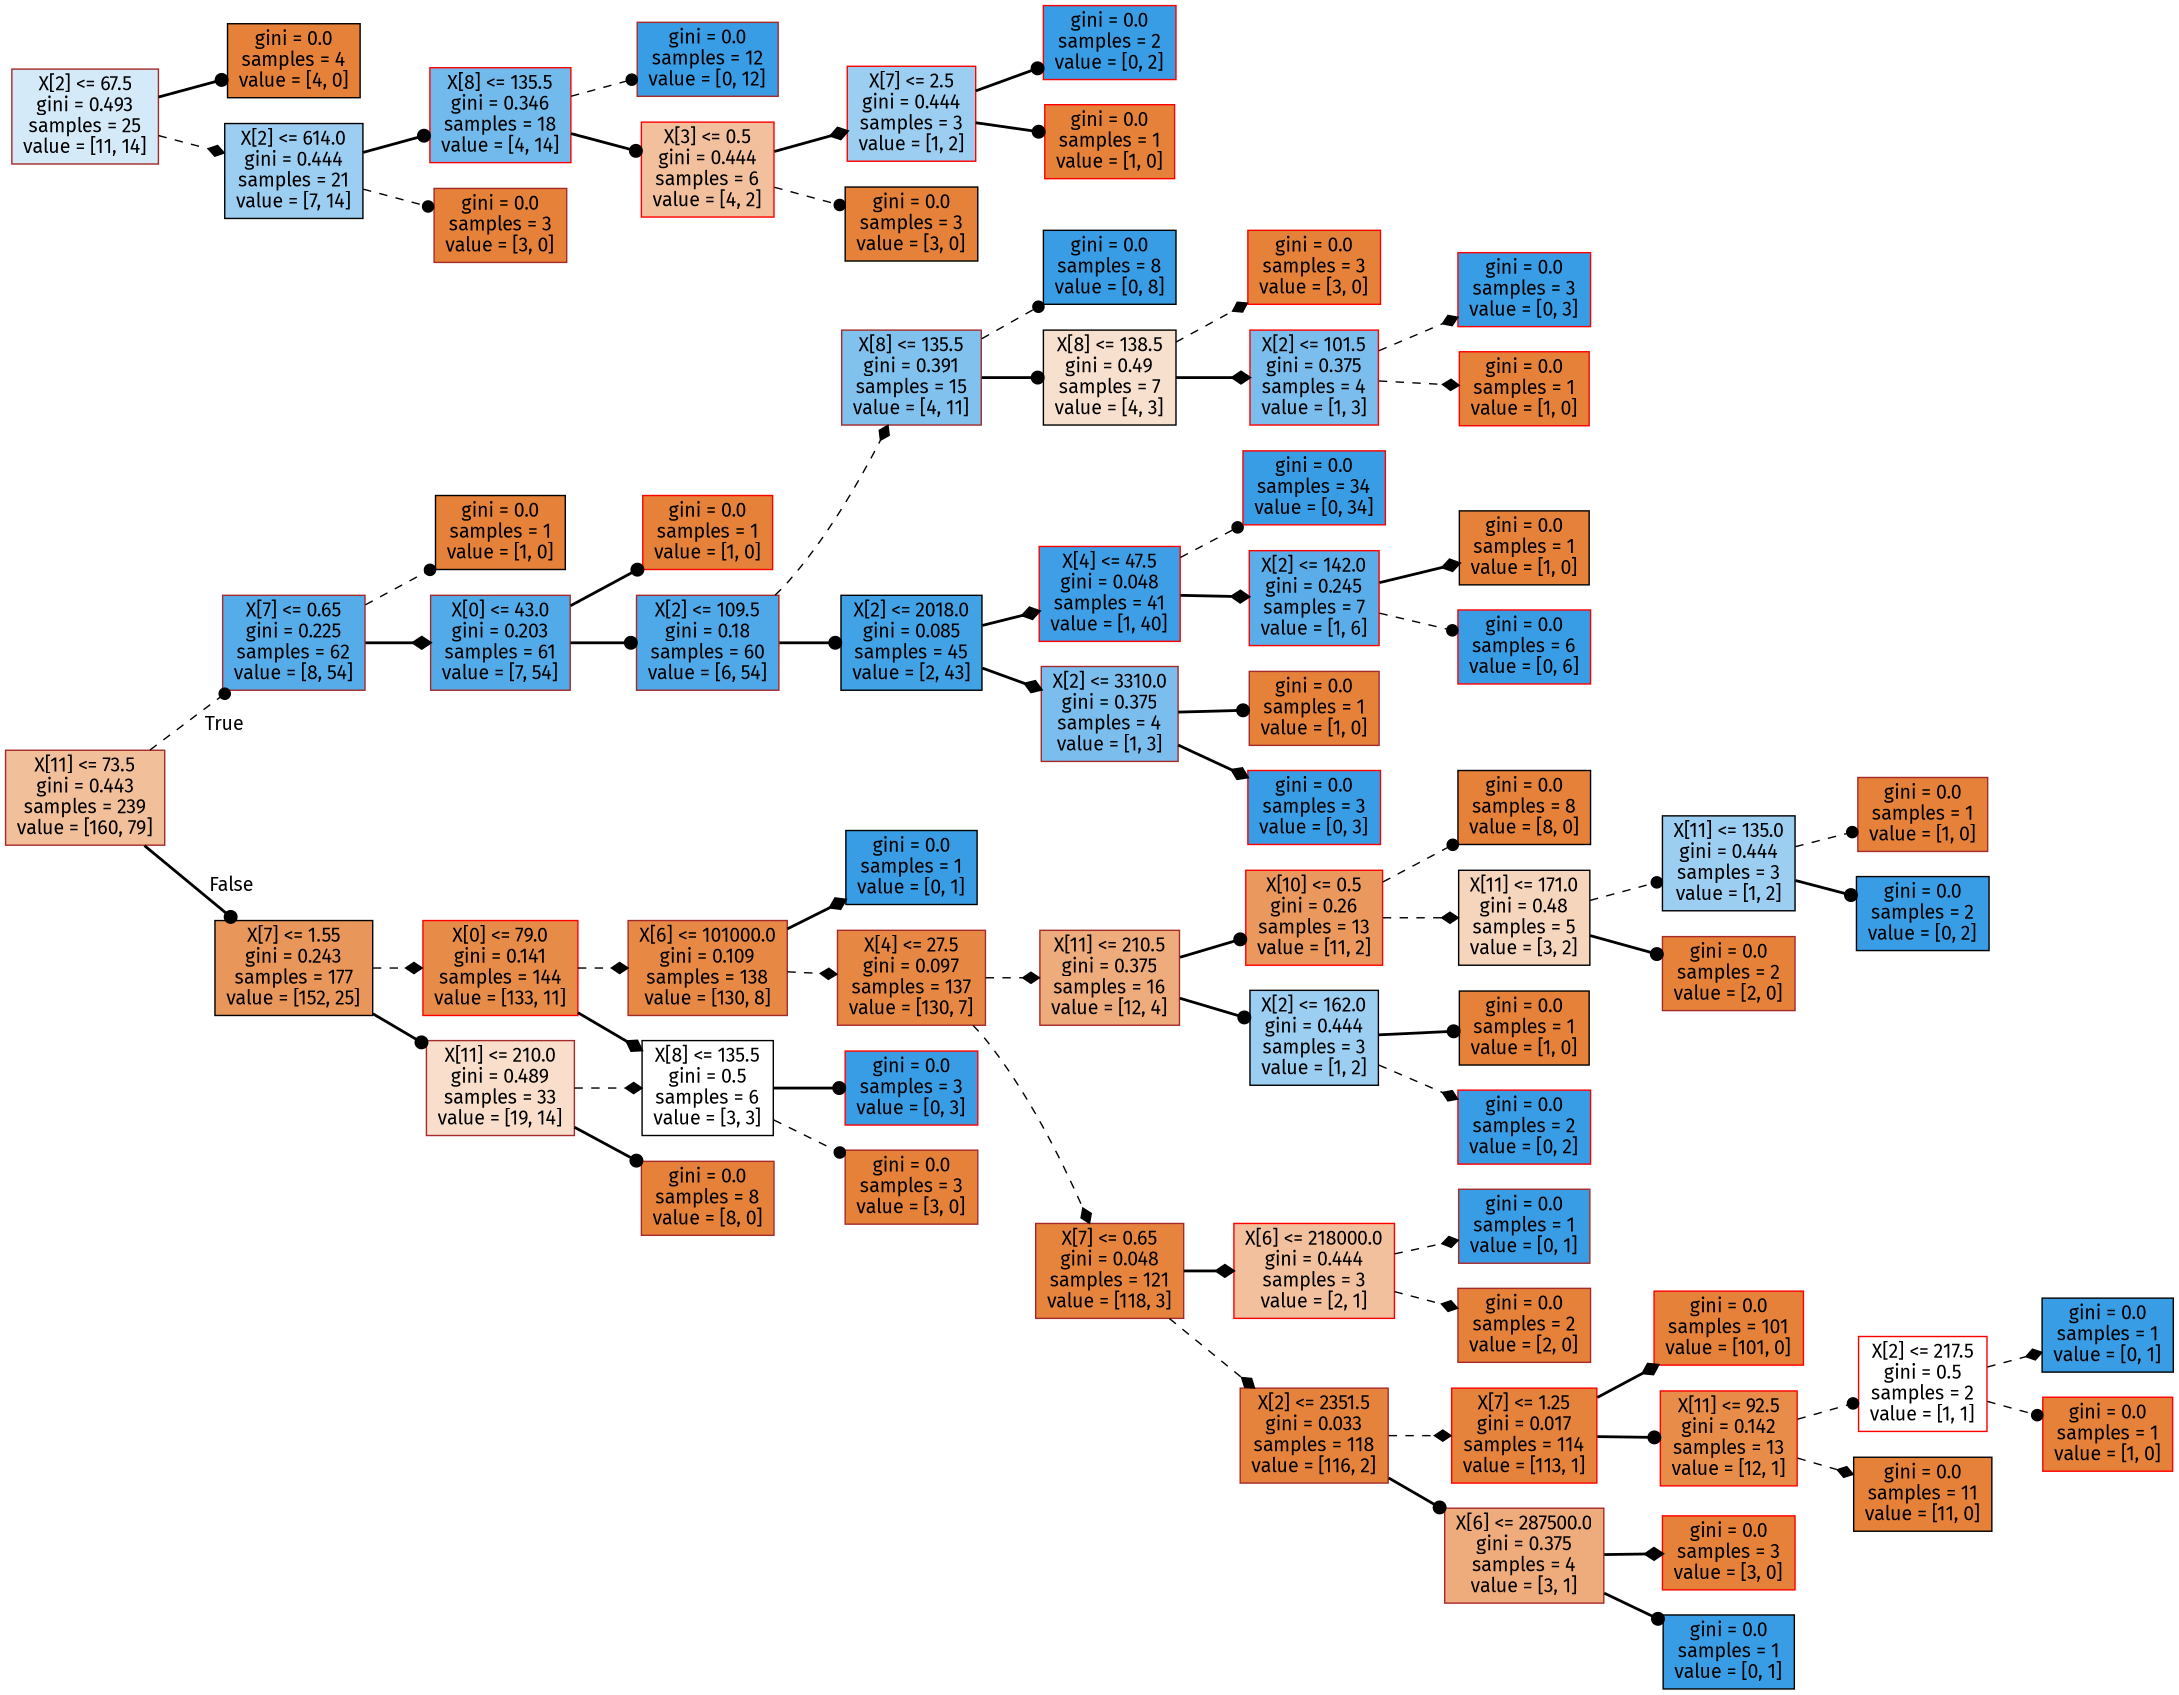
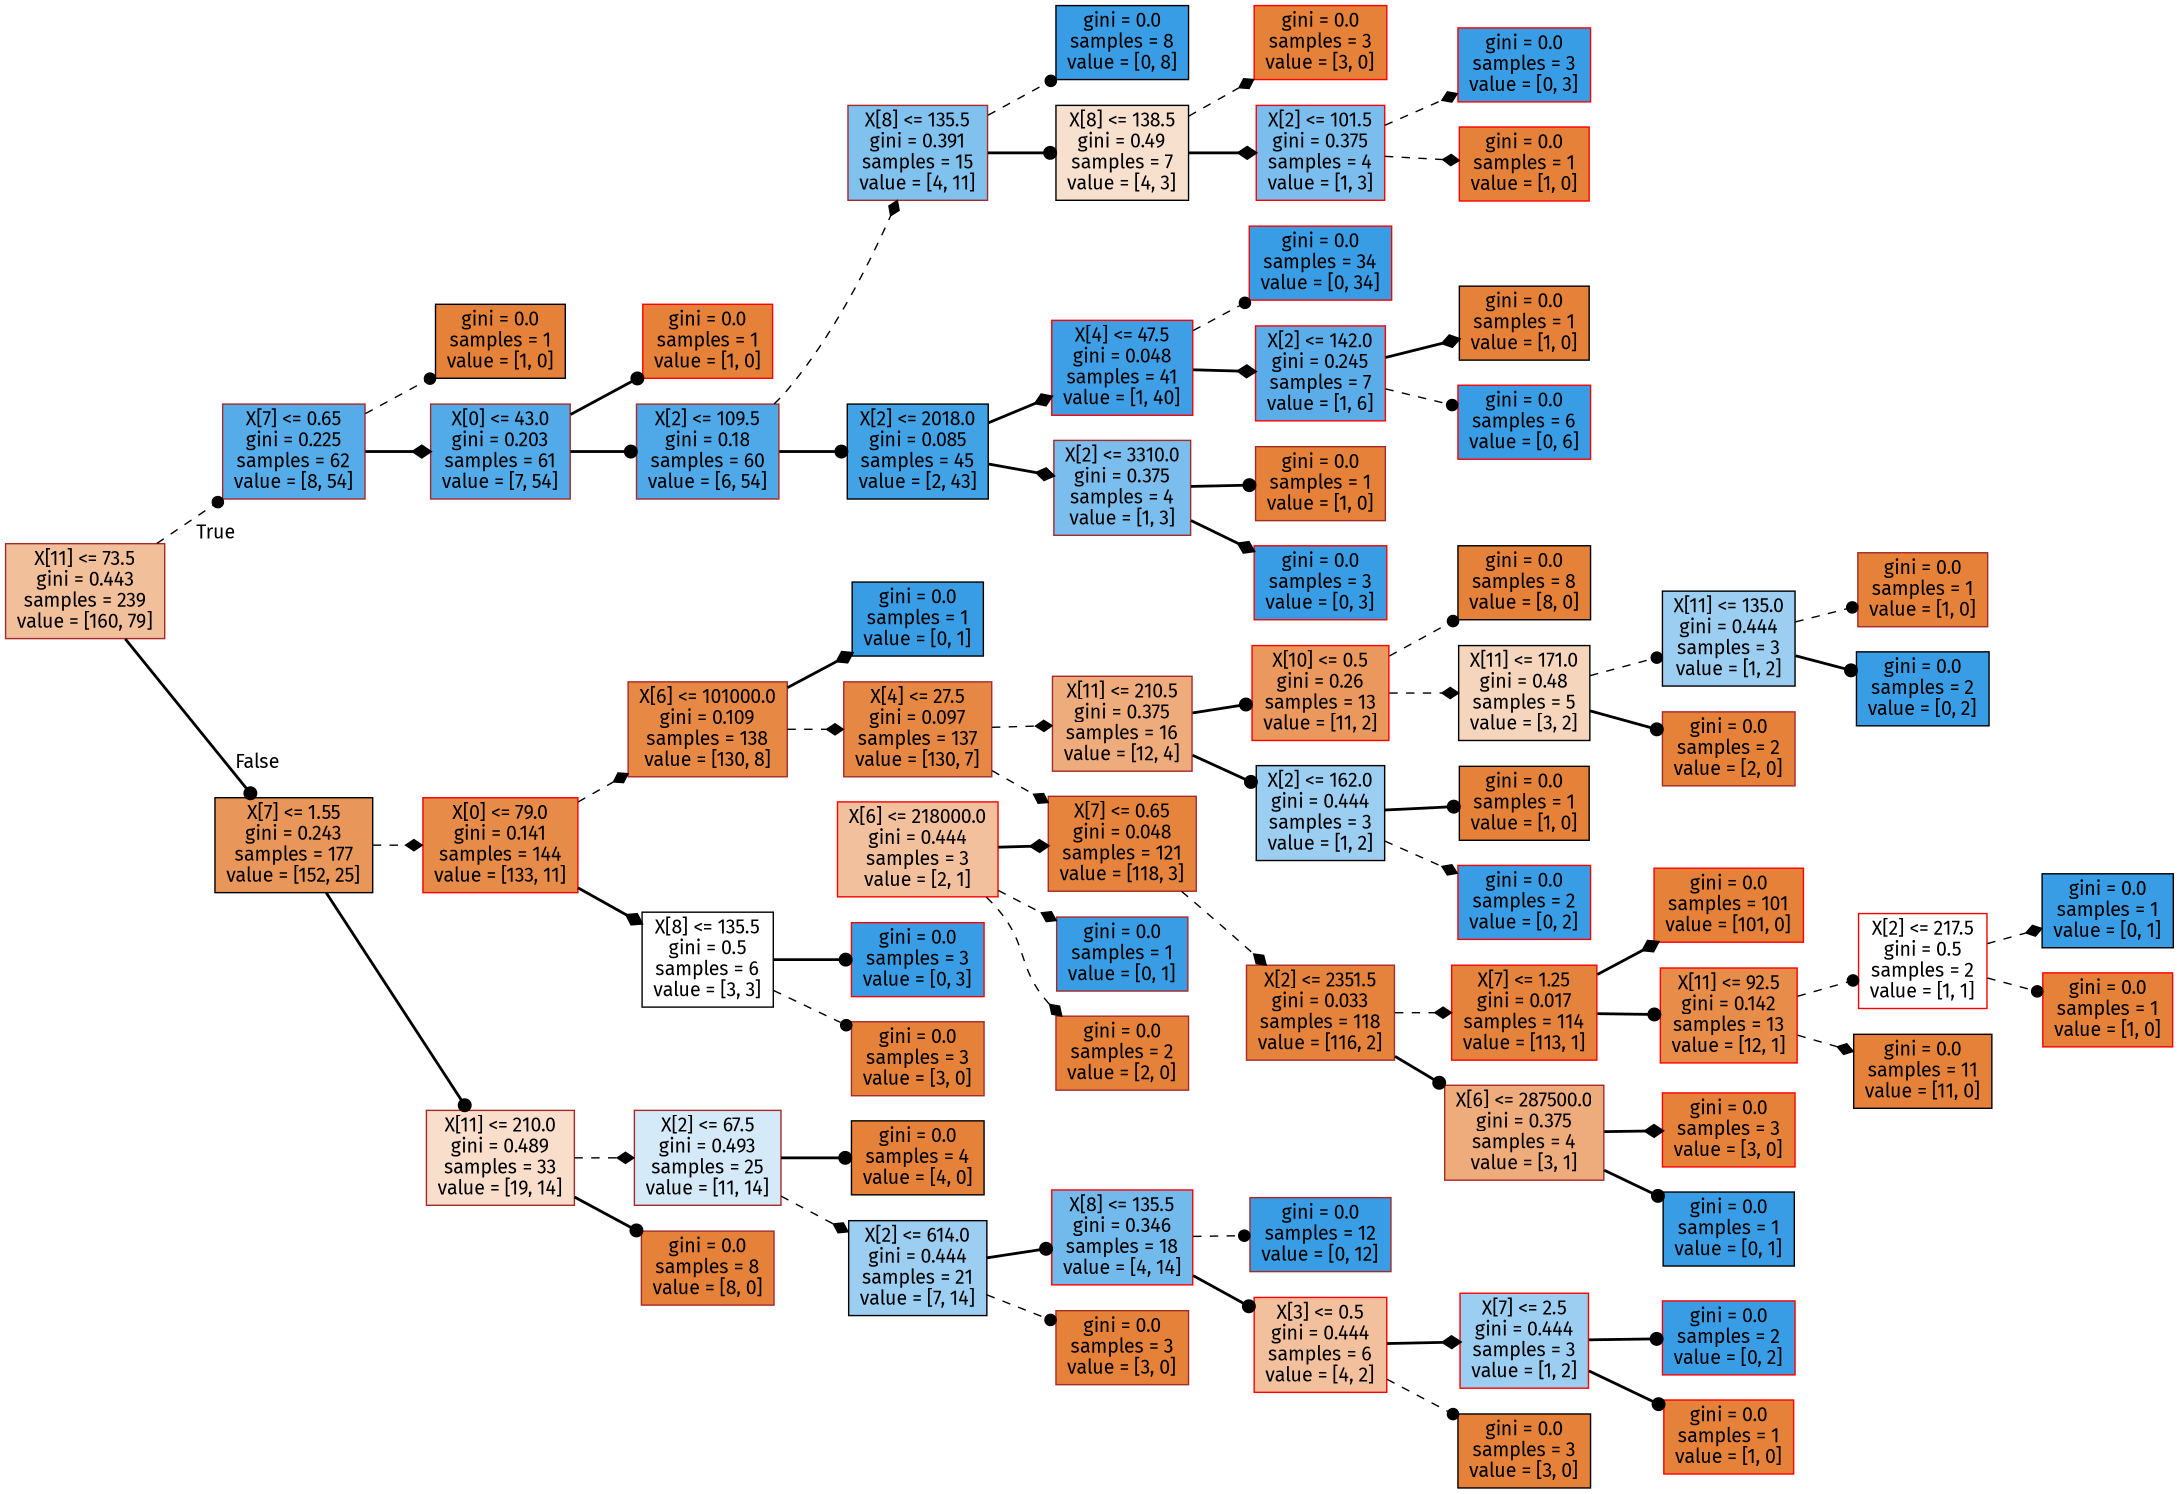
edge "X[11] <= 210.0 gini = 0.489 samples = 33 value = [19, 14]" -> "X[8] <= 135.5 gini = 0.5 samples = 6 value = [3, 3]": now "X[11] <= 210.0 gini = 0.489 samples = 33 value = [19, 14]" -> "X[2] <= 67.5 gini = 0.493 samples = 25 value = [11, 14]"
edge "X[7] <= 0.65 gini = 0.048 samples = 121 value = [118, 3]" -> "X[6] <= 218000.0 gini = 0.444 samples = 3 value = [2, 1]": reversed
